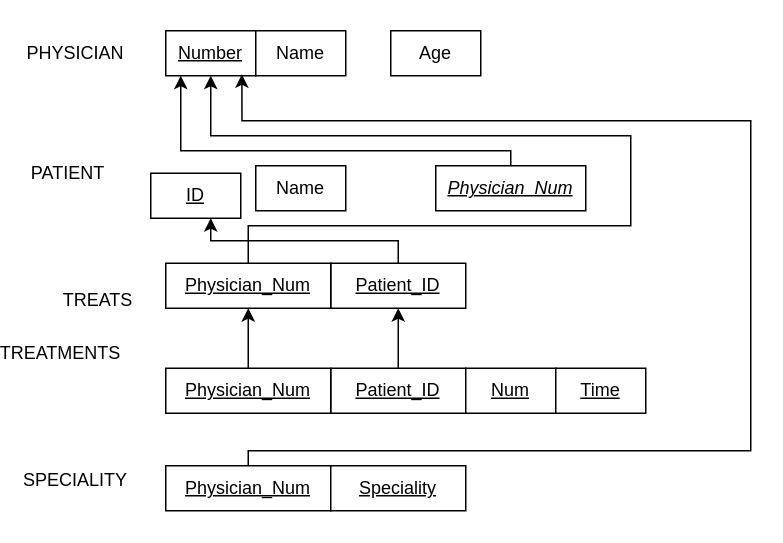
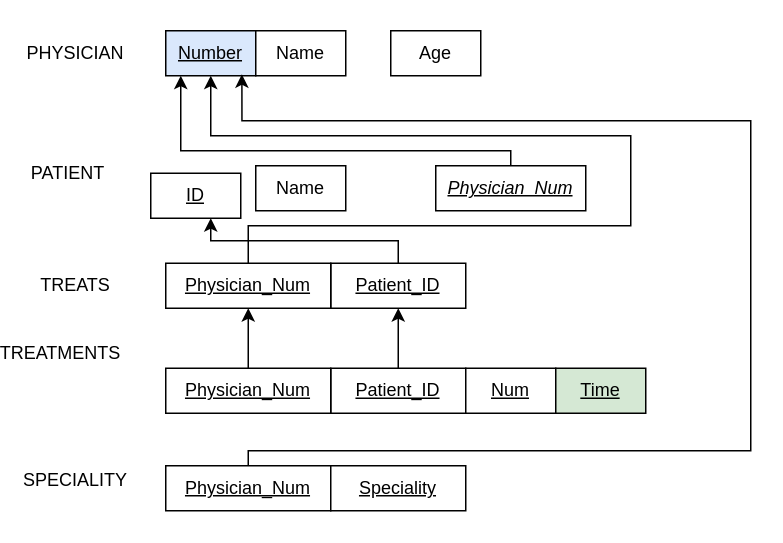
node "Number": fillcolor #ffffff -> #dae8fc
node "TREATS": moved (98, 301) -> (76, 286)
node "Time": fillcolor #ffffff -> #d5e8d4
